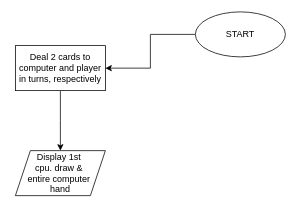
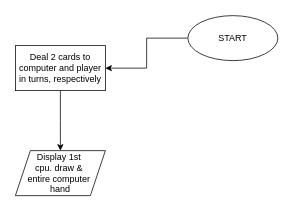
node "START": moved (240, 34) -> (233, 38)
